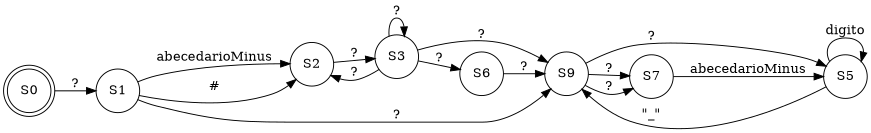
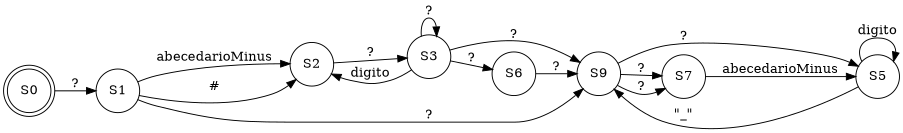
edge "S3" -> "S2": label "?" -> "digito"
